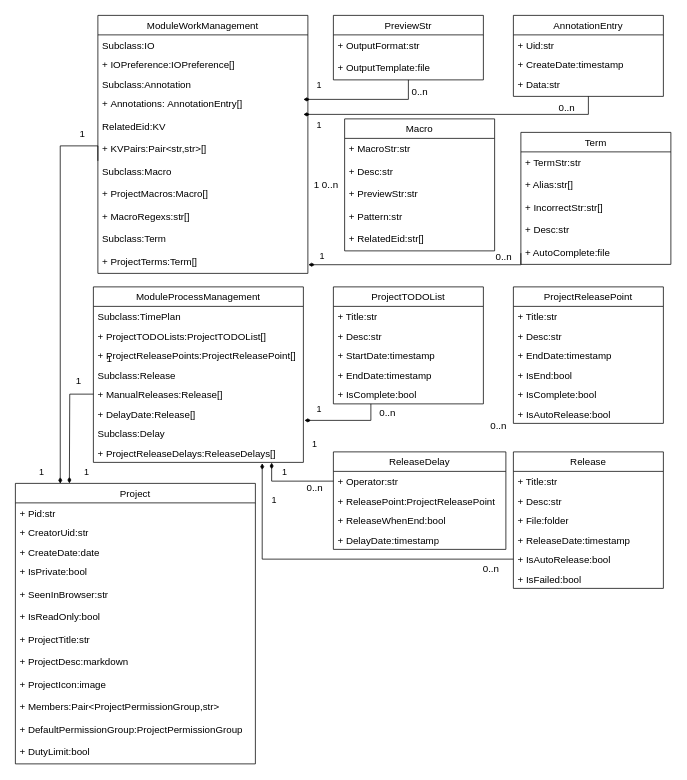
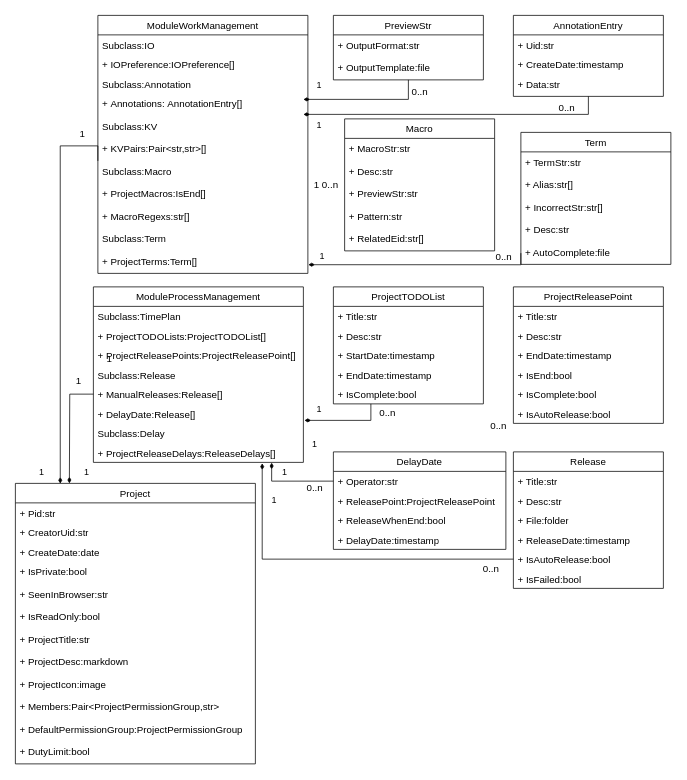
node "RelatedEid:KV": label "RelatedEid:KV" -> "Subclass:KV"
node "+ ProjectMacros:Macro[]": label "+ ProjectMacros:Macro[]" -> "+ ProjectMacros:IsEnd[]"
node "ReleaseDelay": label "ReleaseDelay" -> "DelayDate"
